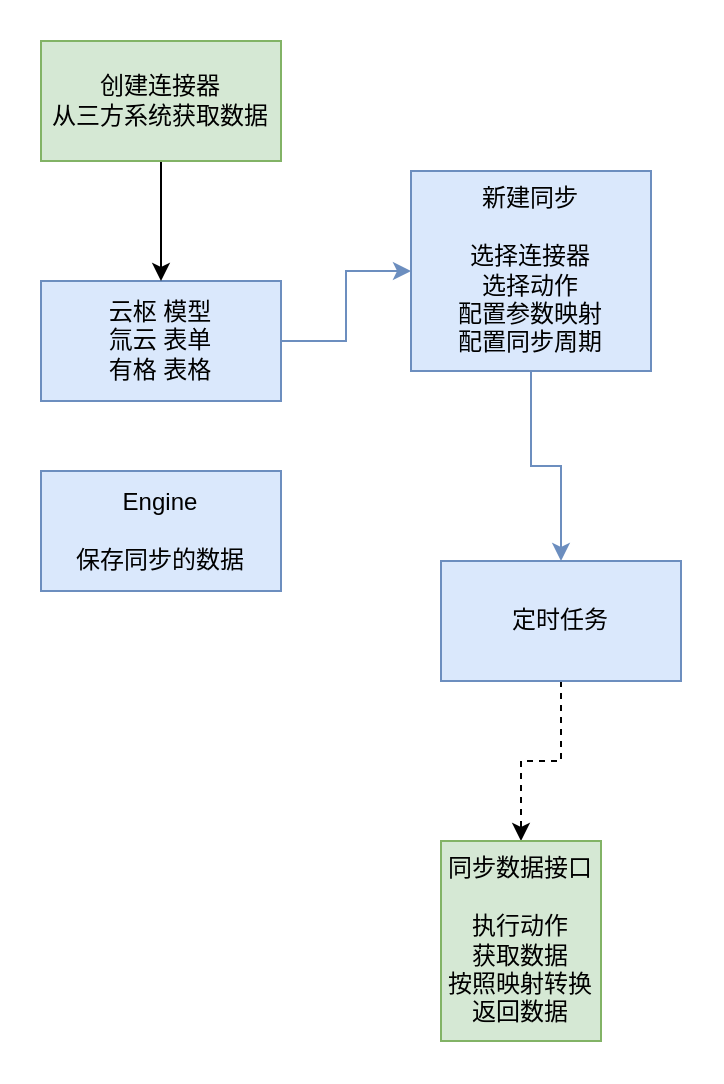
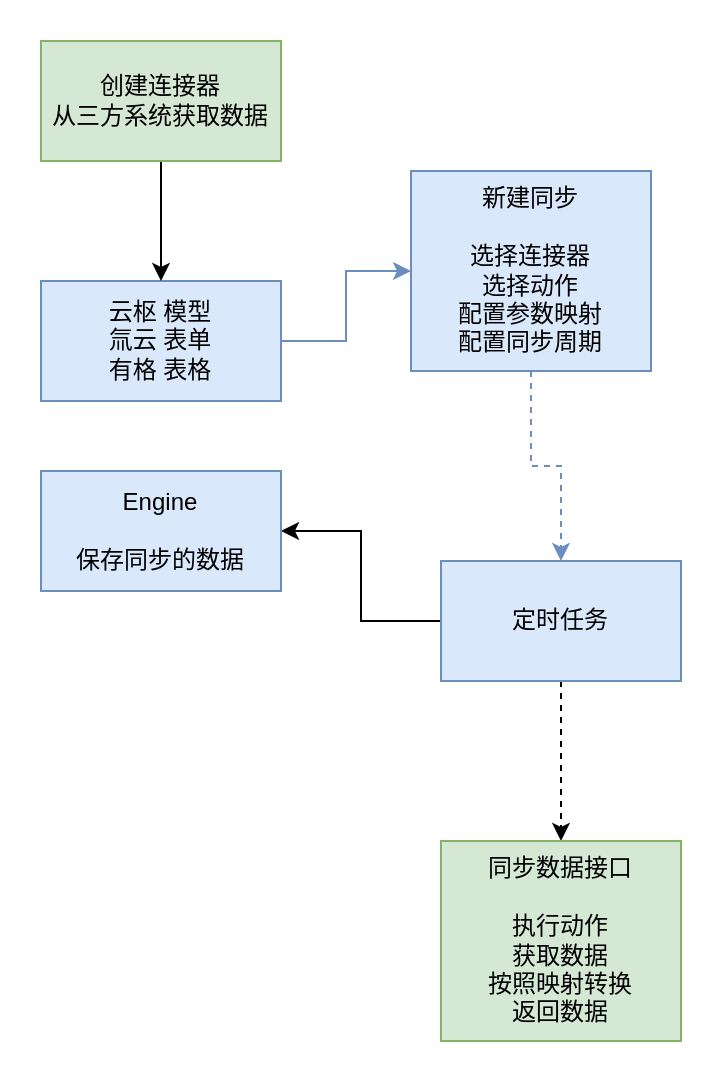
edge "新建同步 选择连接器 选择动作 配置参数映射 配置同步周期" -> "定时任务": style solid -> dashed
edge "定时任务" -> "Engine 保存同步的数据": added
node "同步数据接口 执行动作 获取数据 按照映射转换 返回数据": size 160x200 -> 240x200
